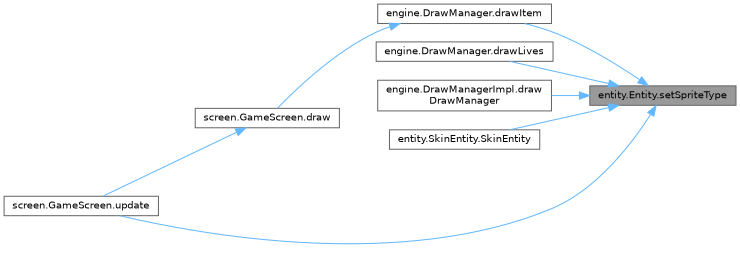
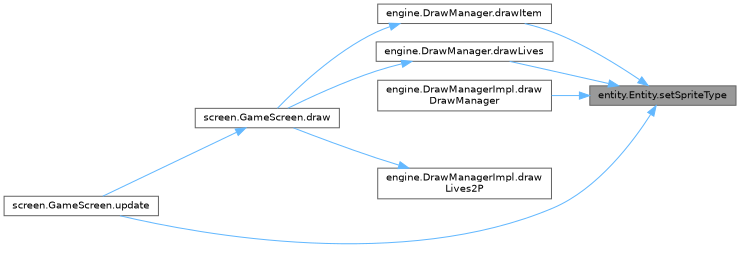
edge "screen.GameScreen.draw" -> "engine.DrawManager.drawLives": added
node "entity.SkinEntity.SkinEntity": removed
node "engine.DrawManagerImpl.draw Lives2P": added
